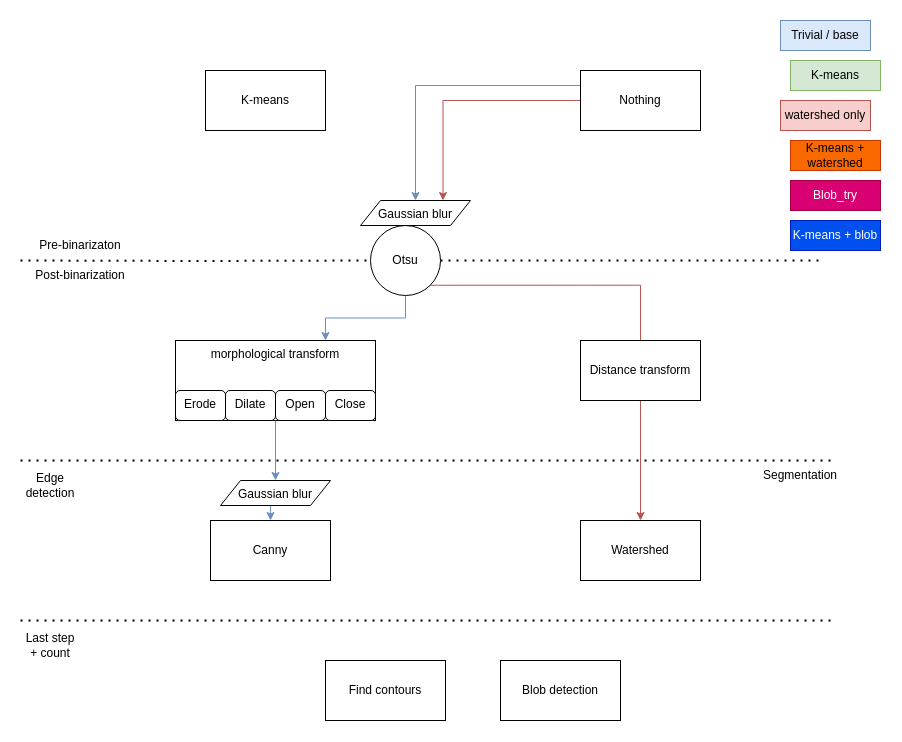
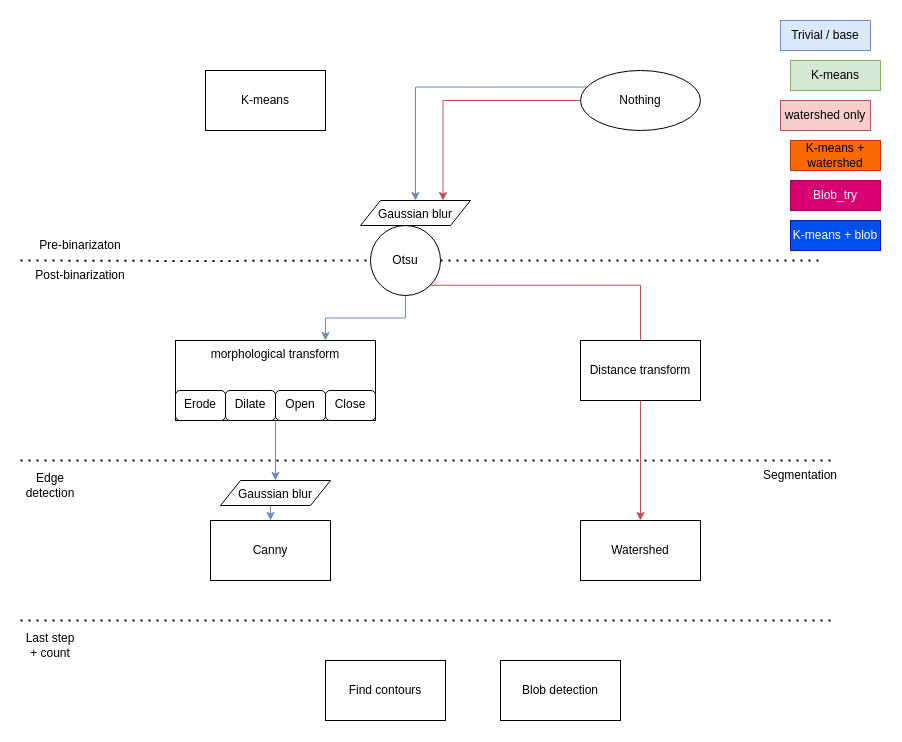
node "Nothing": shape rectangle -> ellipse
